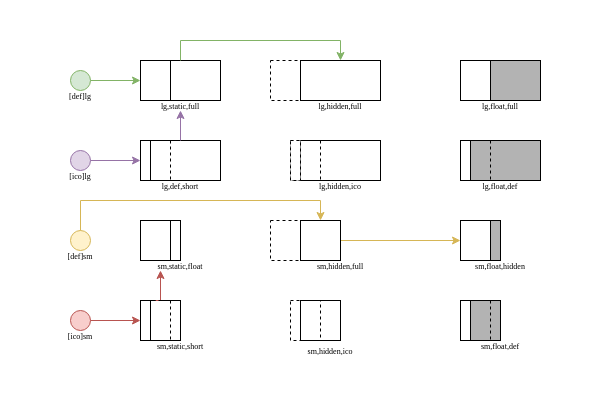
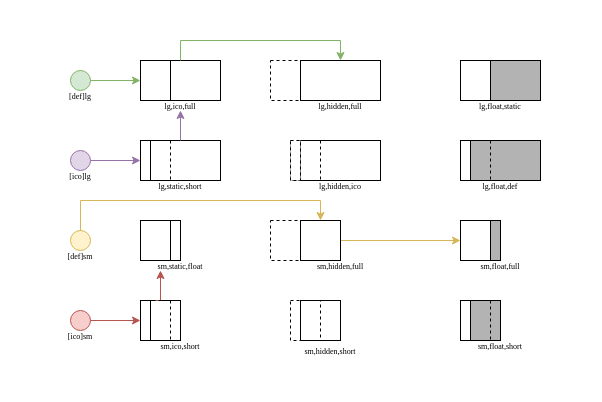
node "lg,static,full": label "lg,static,full" -> "lg,ico,full"
node "lg,float,full": label "lg,float,full" -> "lg,float,static"
node "lg,def,short": label "lg,def,short" -> "lg,static,short"
node "sm,float,hidden": label "sm,float,hidden" -> "sm,float,full"
node "sm,static,short": label "sm,static,short" -> "sm,ico,short"
node "sm,float,def": label "sm,float,def" -> "sm,float,short"
node "sm,hidden,ico": label "sm,hidden,ico" -> "sm,hidden,short"
